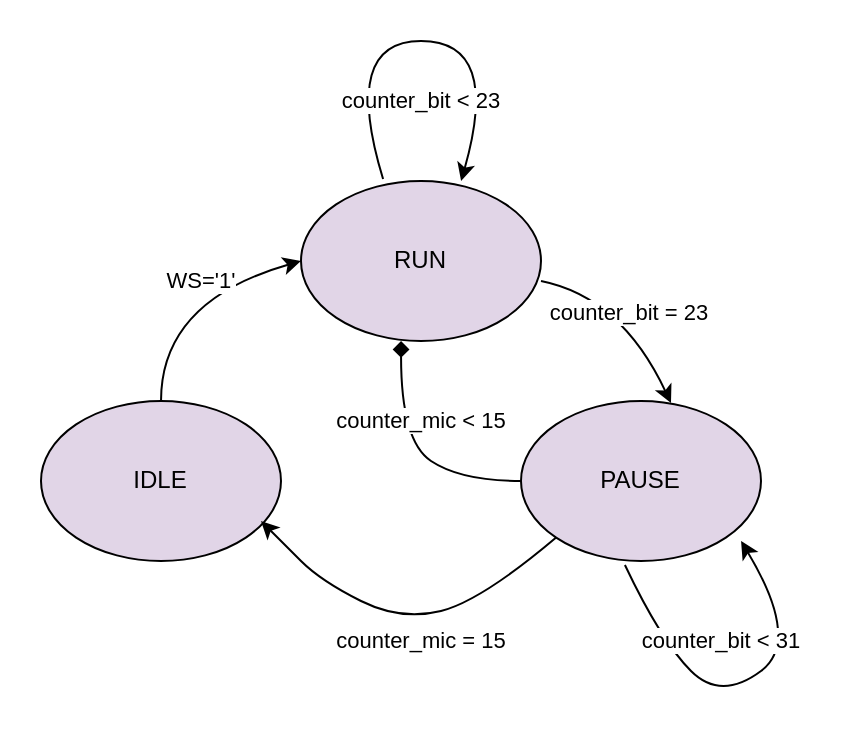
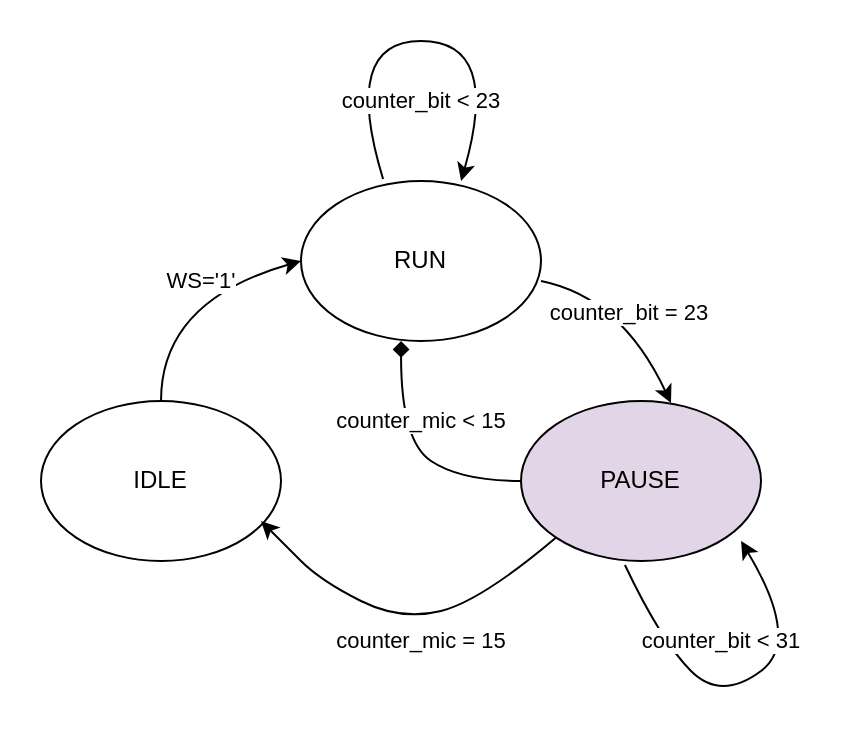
node "RUN": fillcolor #e1d5e7 -> #ffffff
node "IDLE": fillcolor #e1d5e7 -> #ffffff
